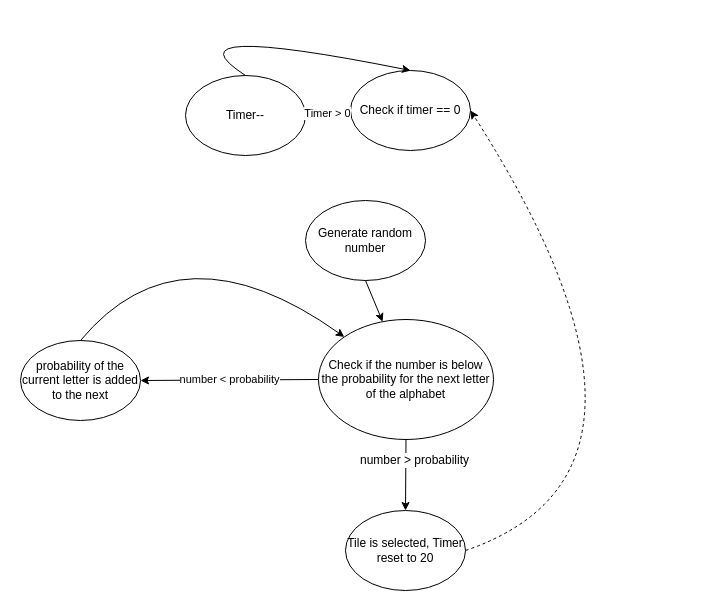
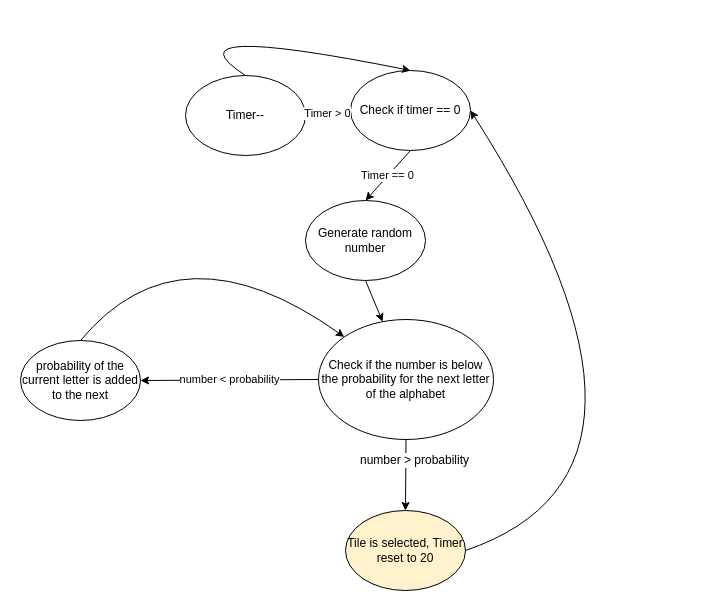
edge "Check if timer == 0" -> "Generate random number": added, label "Timer == 0"
edge "Tile is selected, Timer reset to 20" -> "Check if timer == 0": style dashed -> solid
node "Tile is selected, Timer reset to 20": fillcolor #ffffff -> #fff2cc
